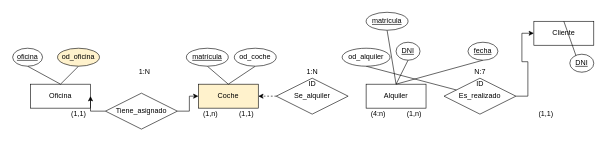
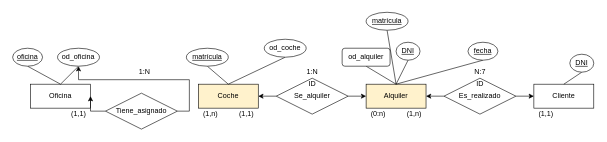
node "Cliente": moved (564, 33) -> (564, 96)
node "od_oficina": fillcolor #fff2cc -> #ffffff
node "od_coche": moved (255, 57) -> (285, 48)
node "od_alquiler": shape ellipse -> rounded rectangle
edge "od_alquiler" -- "Es_realizado": now "od_alquiler" -- "Alquiler"
edge "Tiene_asignado" -> "Coche": now "Tiene_asignado" -> "od_oficina"
edge "Se_alquiler" -> "Coche": style dashed -> solid
edge "Se_alquiler" -> "Alquiler": added
node "Alquiler": fillcolor #ffffff -> #fff2cc
edge "Es_realizado" -> "Alquiler": added
node "(4:n)": label "(4:n)" -> "(0:n)"
